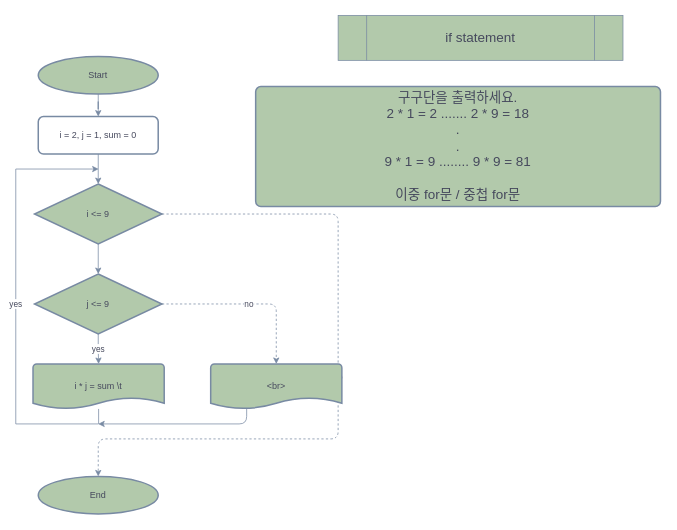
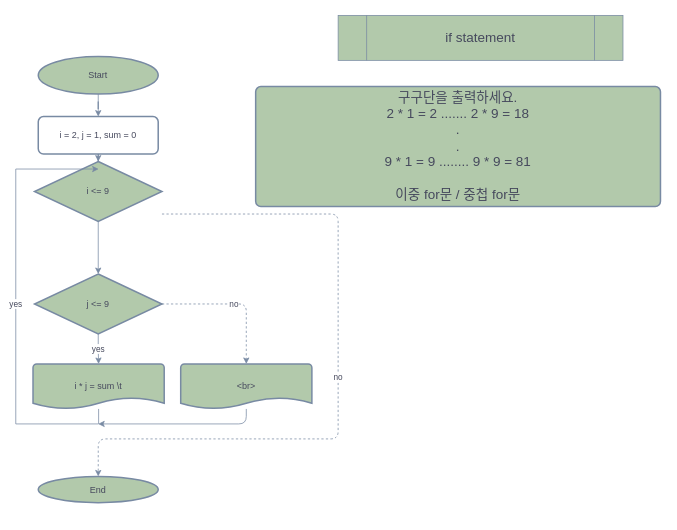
node "i <= 9": moved (98, 214) -> (98, 192)
node "<br>": moved (276, 387) -> (246, 387)
node "End": size 120x38 -> 120x26
